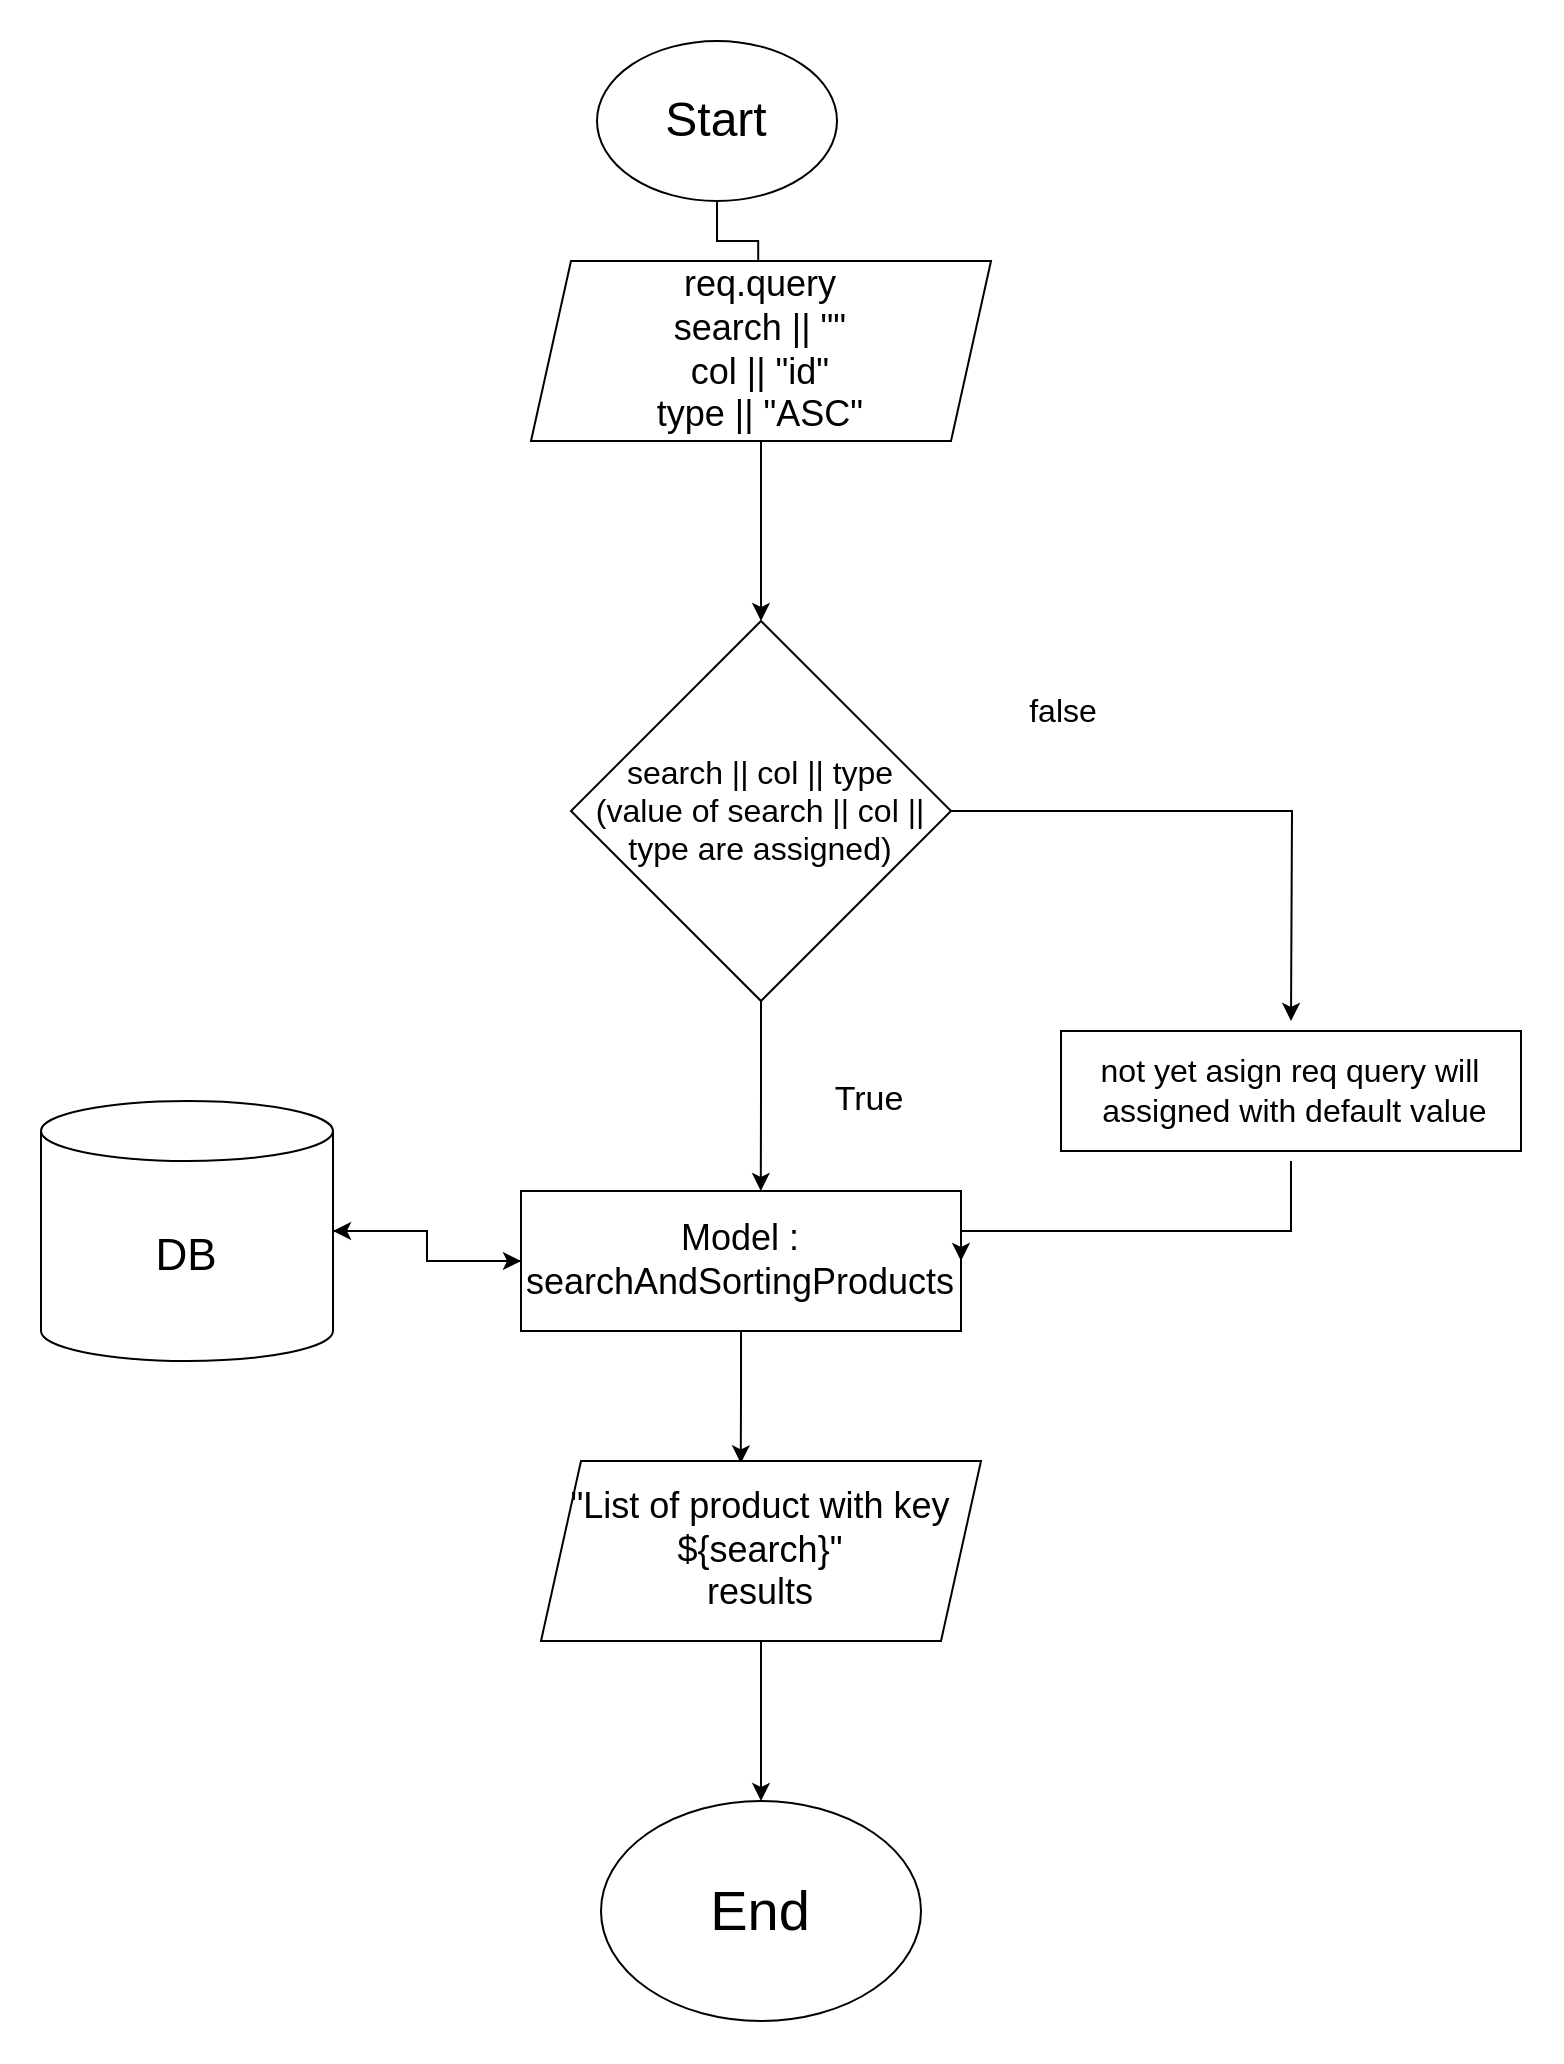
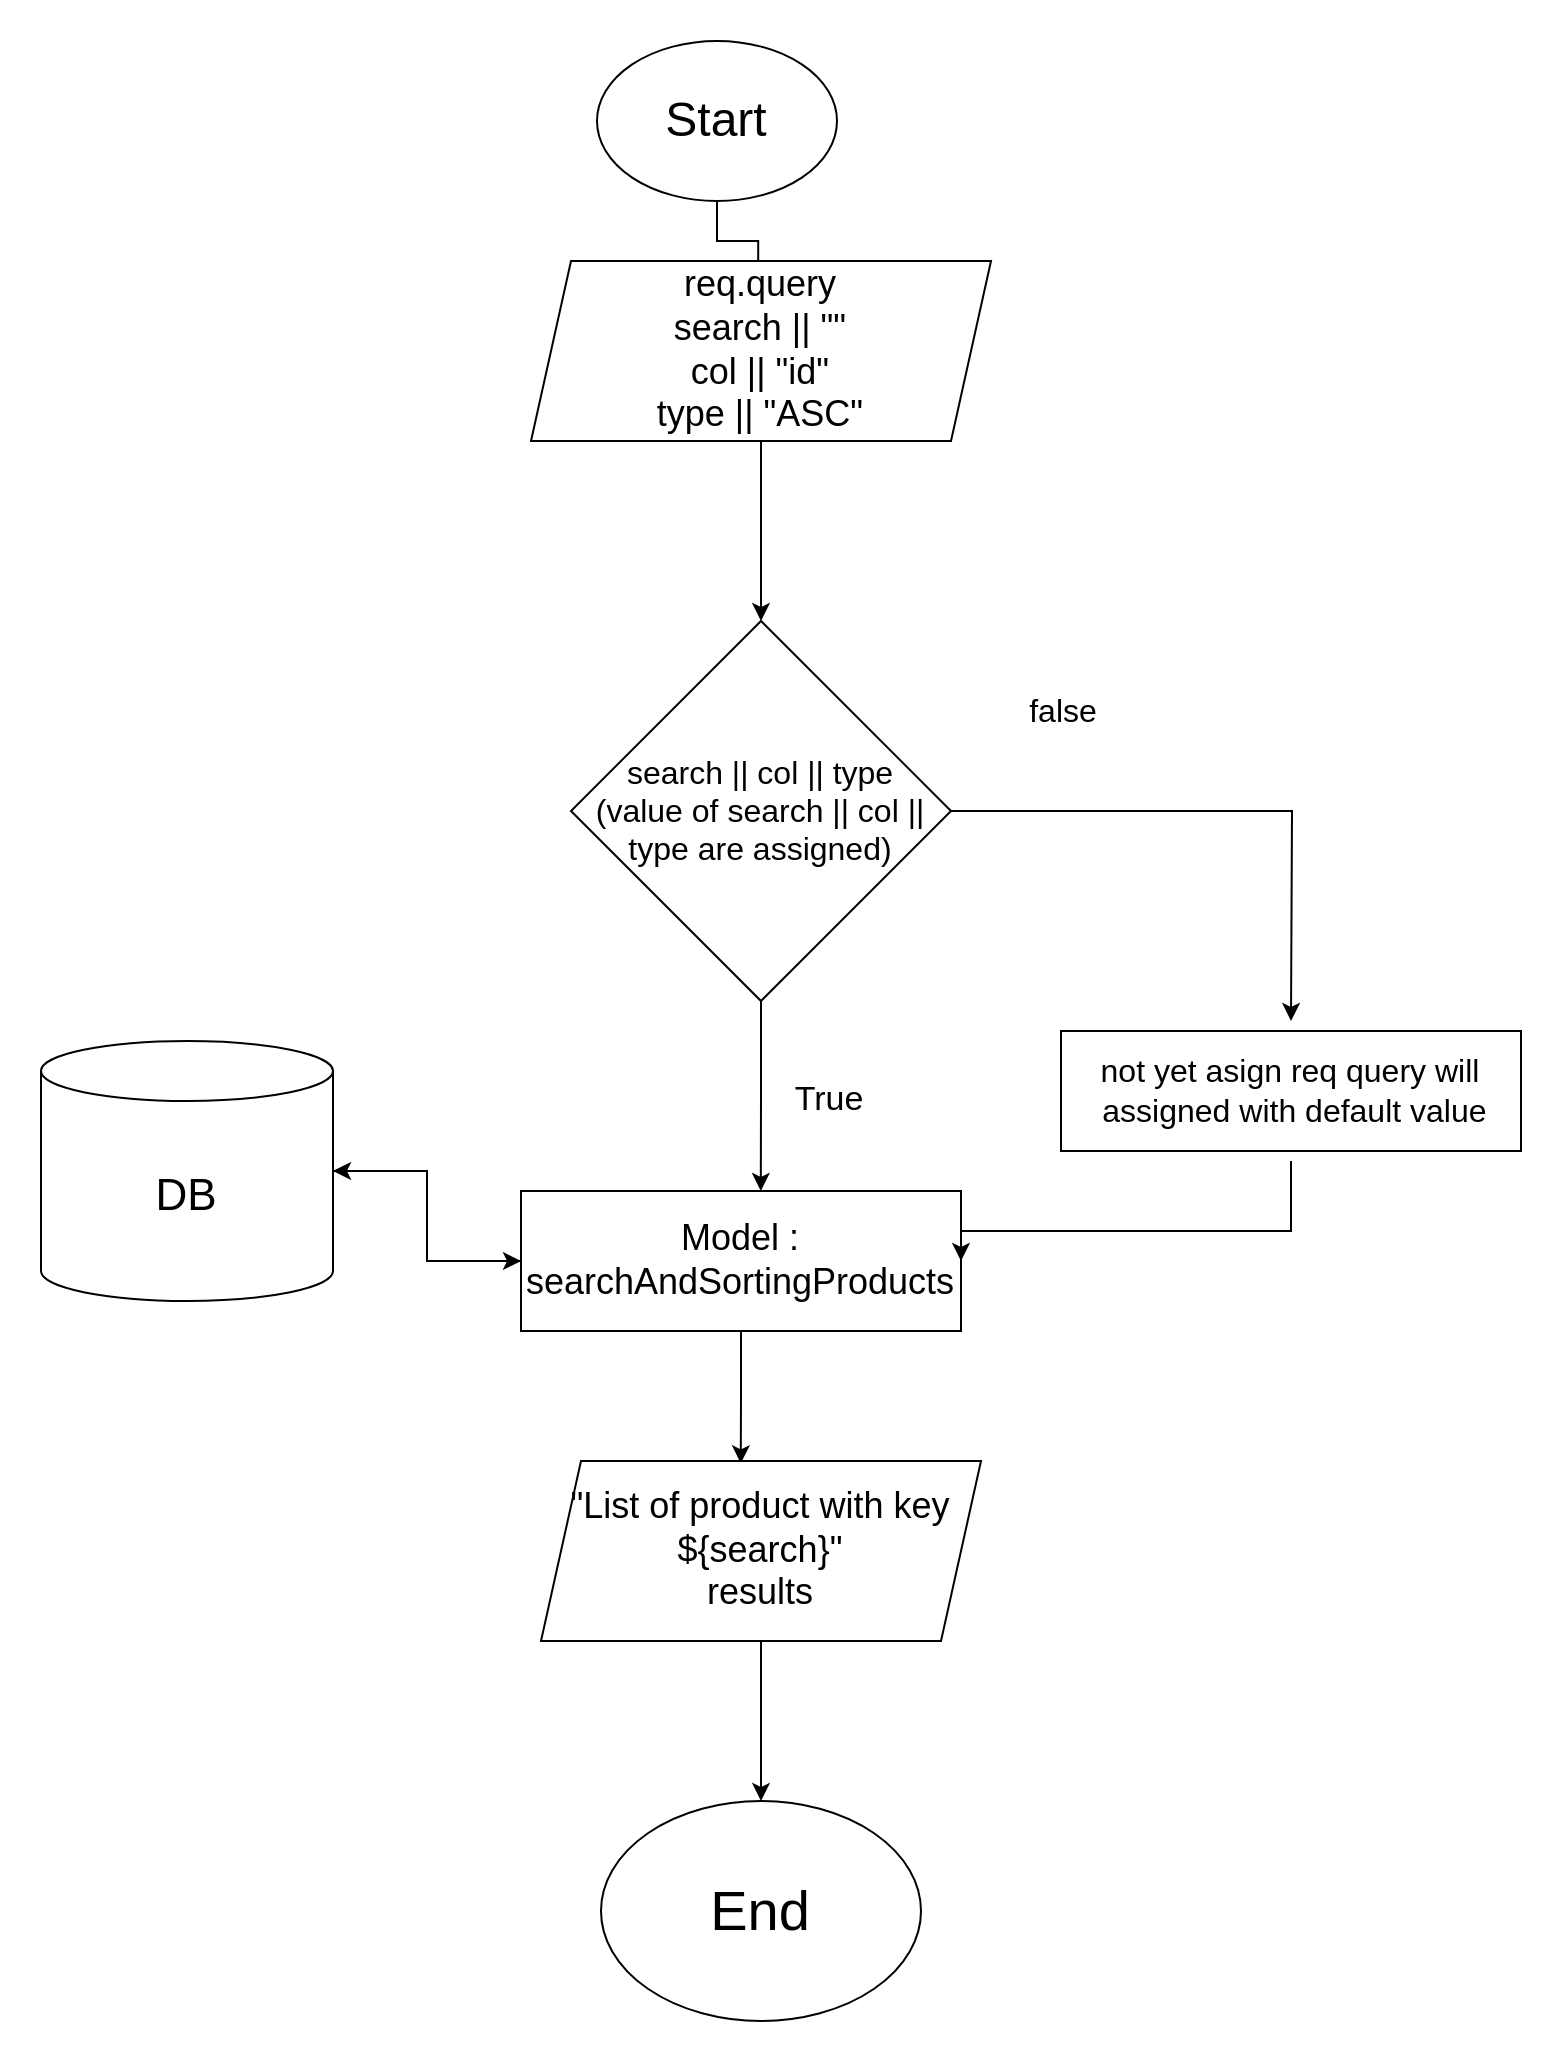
node "True": moved (869, 1101) -> (829, 1101)
node "DB": moved (187, 1231) -> (187, 1171)
